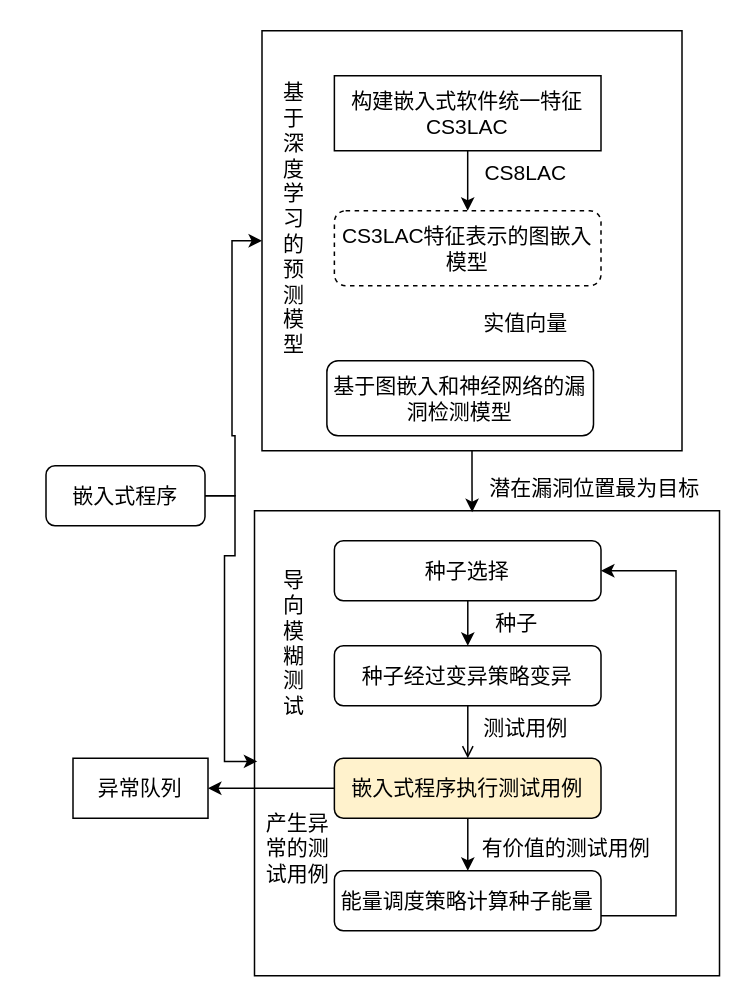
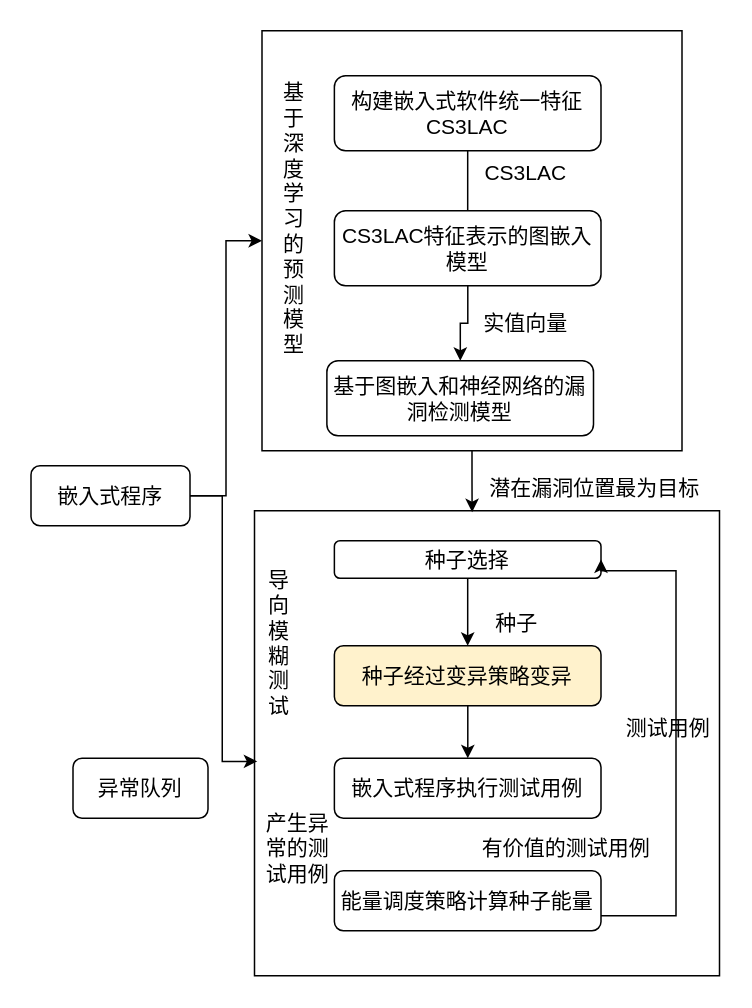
node "构建嵌入式软件统一特征CS3LAC": shape rectangle -> rounded rectangle
node "CS8LAC": label "CS8LAC" -> "CS3LAC"
edge "构建嵌入式软件统一特征CS3LAC" -> "CS3LAC特征表示的图嵌入模型": arrowhead classic -> none
node "CS3LAC特征表示的图嵌入模型": style dashed -> solid
edge "CS3LAC特征表示的图嵌入模型" -> "基于图嵌入和神经网络的漏洞检测模型": added
node "嵌入式程序": moved (125, 496) -> (110, 496)
node "种子选择": size 267x60 -> 267x38
node "导向模糊测试": moved (294, 642) -> (279, 642)
node "种子经过变异策略变异": fillcolor #ffffff -> #fff2cc
node "测试用例": moved (526, 728) -> (668, 728)
edge "种子经过变异策略变异" -> "嵌入式程序执行测试用例": arrowhead open -> classic
node "异常队列": shape rectangle -> rounded rectangle
edge "嵌入式程序执行测试用例" -> "异常队列": removed
node "嵌入式程序执行测试用例": fillcolor #fff2cc -> #ffffff
edge "嵌入式程序执行测试用例" -> "能量调度策略计算种子能量": removed
